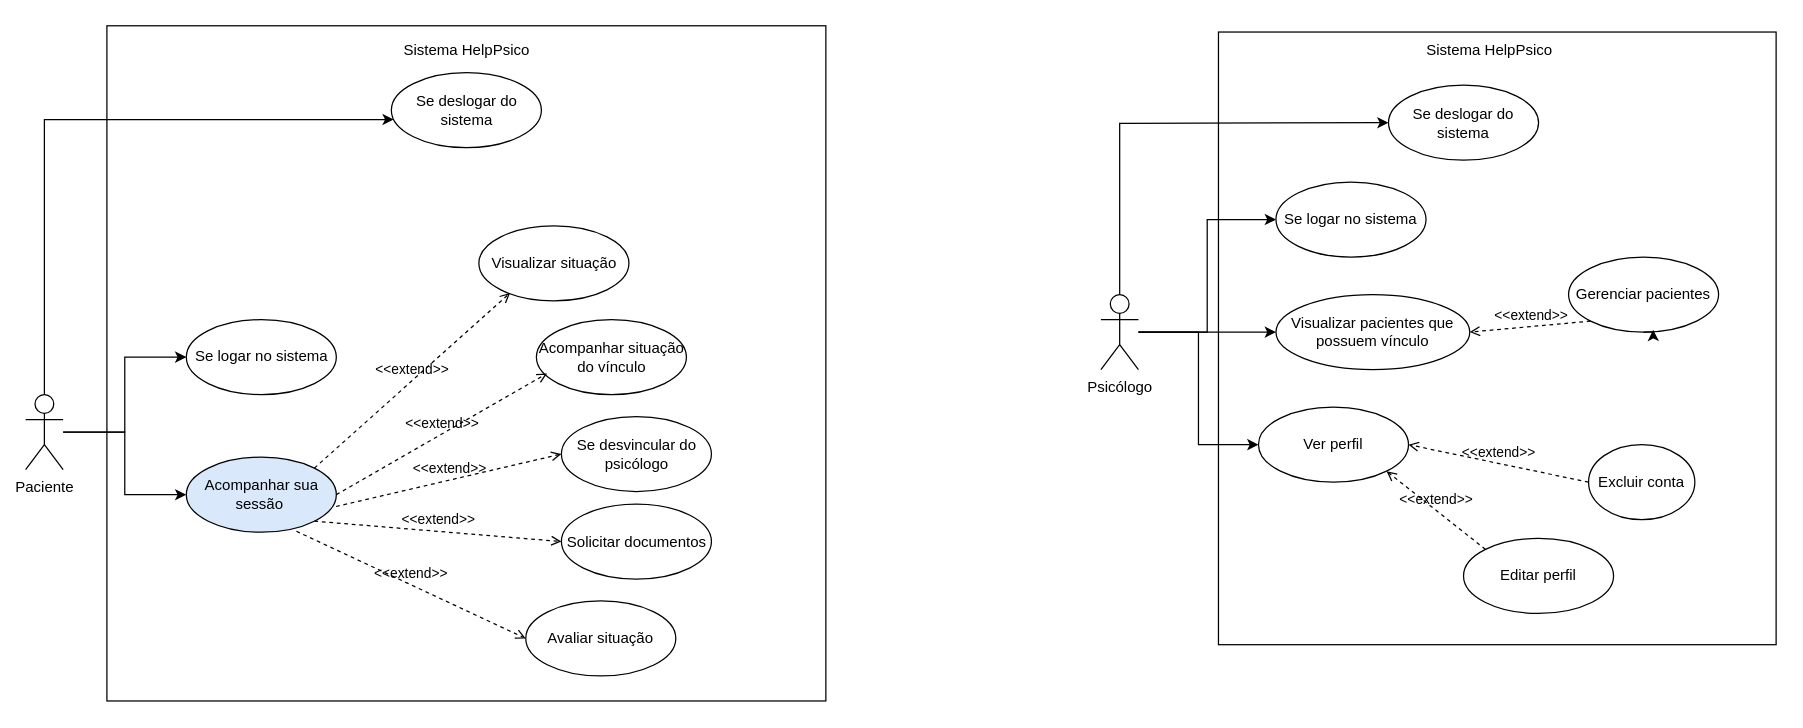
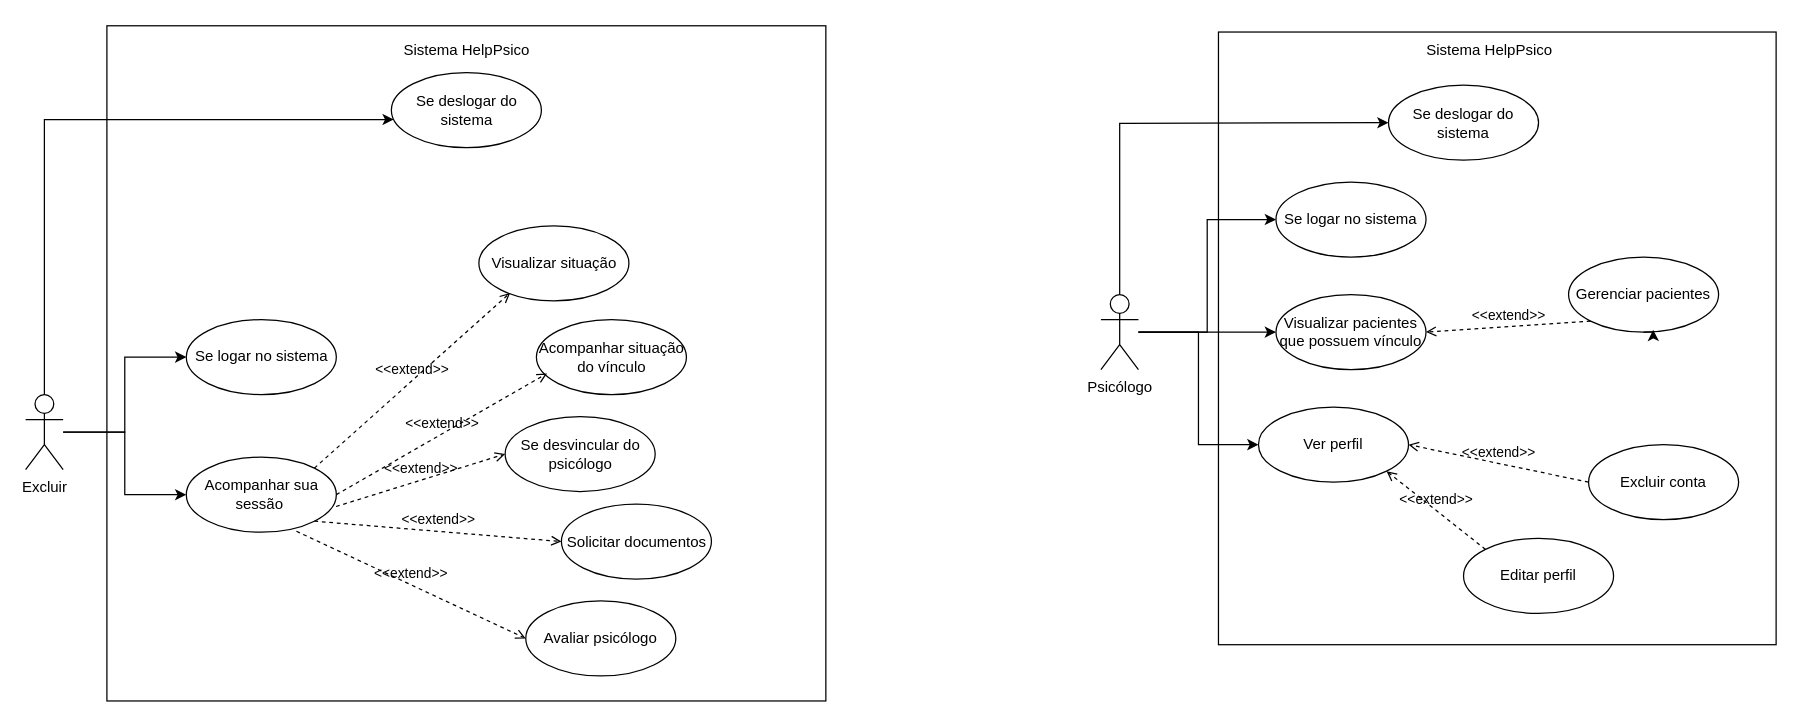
node "Visualizar pacientes que possuem vínculo": size 194x75 -> 150x75
node "Se desvincular do psicólogo": moved (636, 454) -> (580, 454)
node "Excluir conta": size 106x75 -> 150x75
node "Paciente": label "Paciente" -> "Excluir"
node "Acompanhar sua sessão": fillcolor #dae8fc -> #ffffff
node "Avaliar situação": label "Avaliar situação" -> "Avaliar psicólogo"
